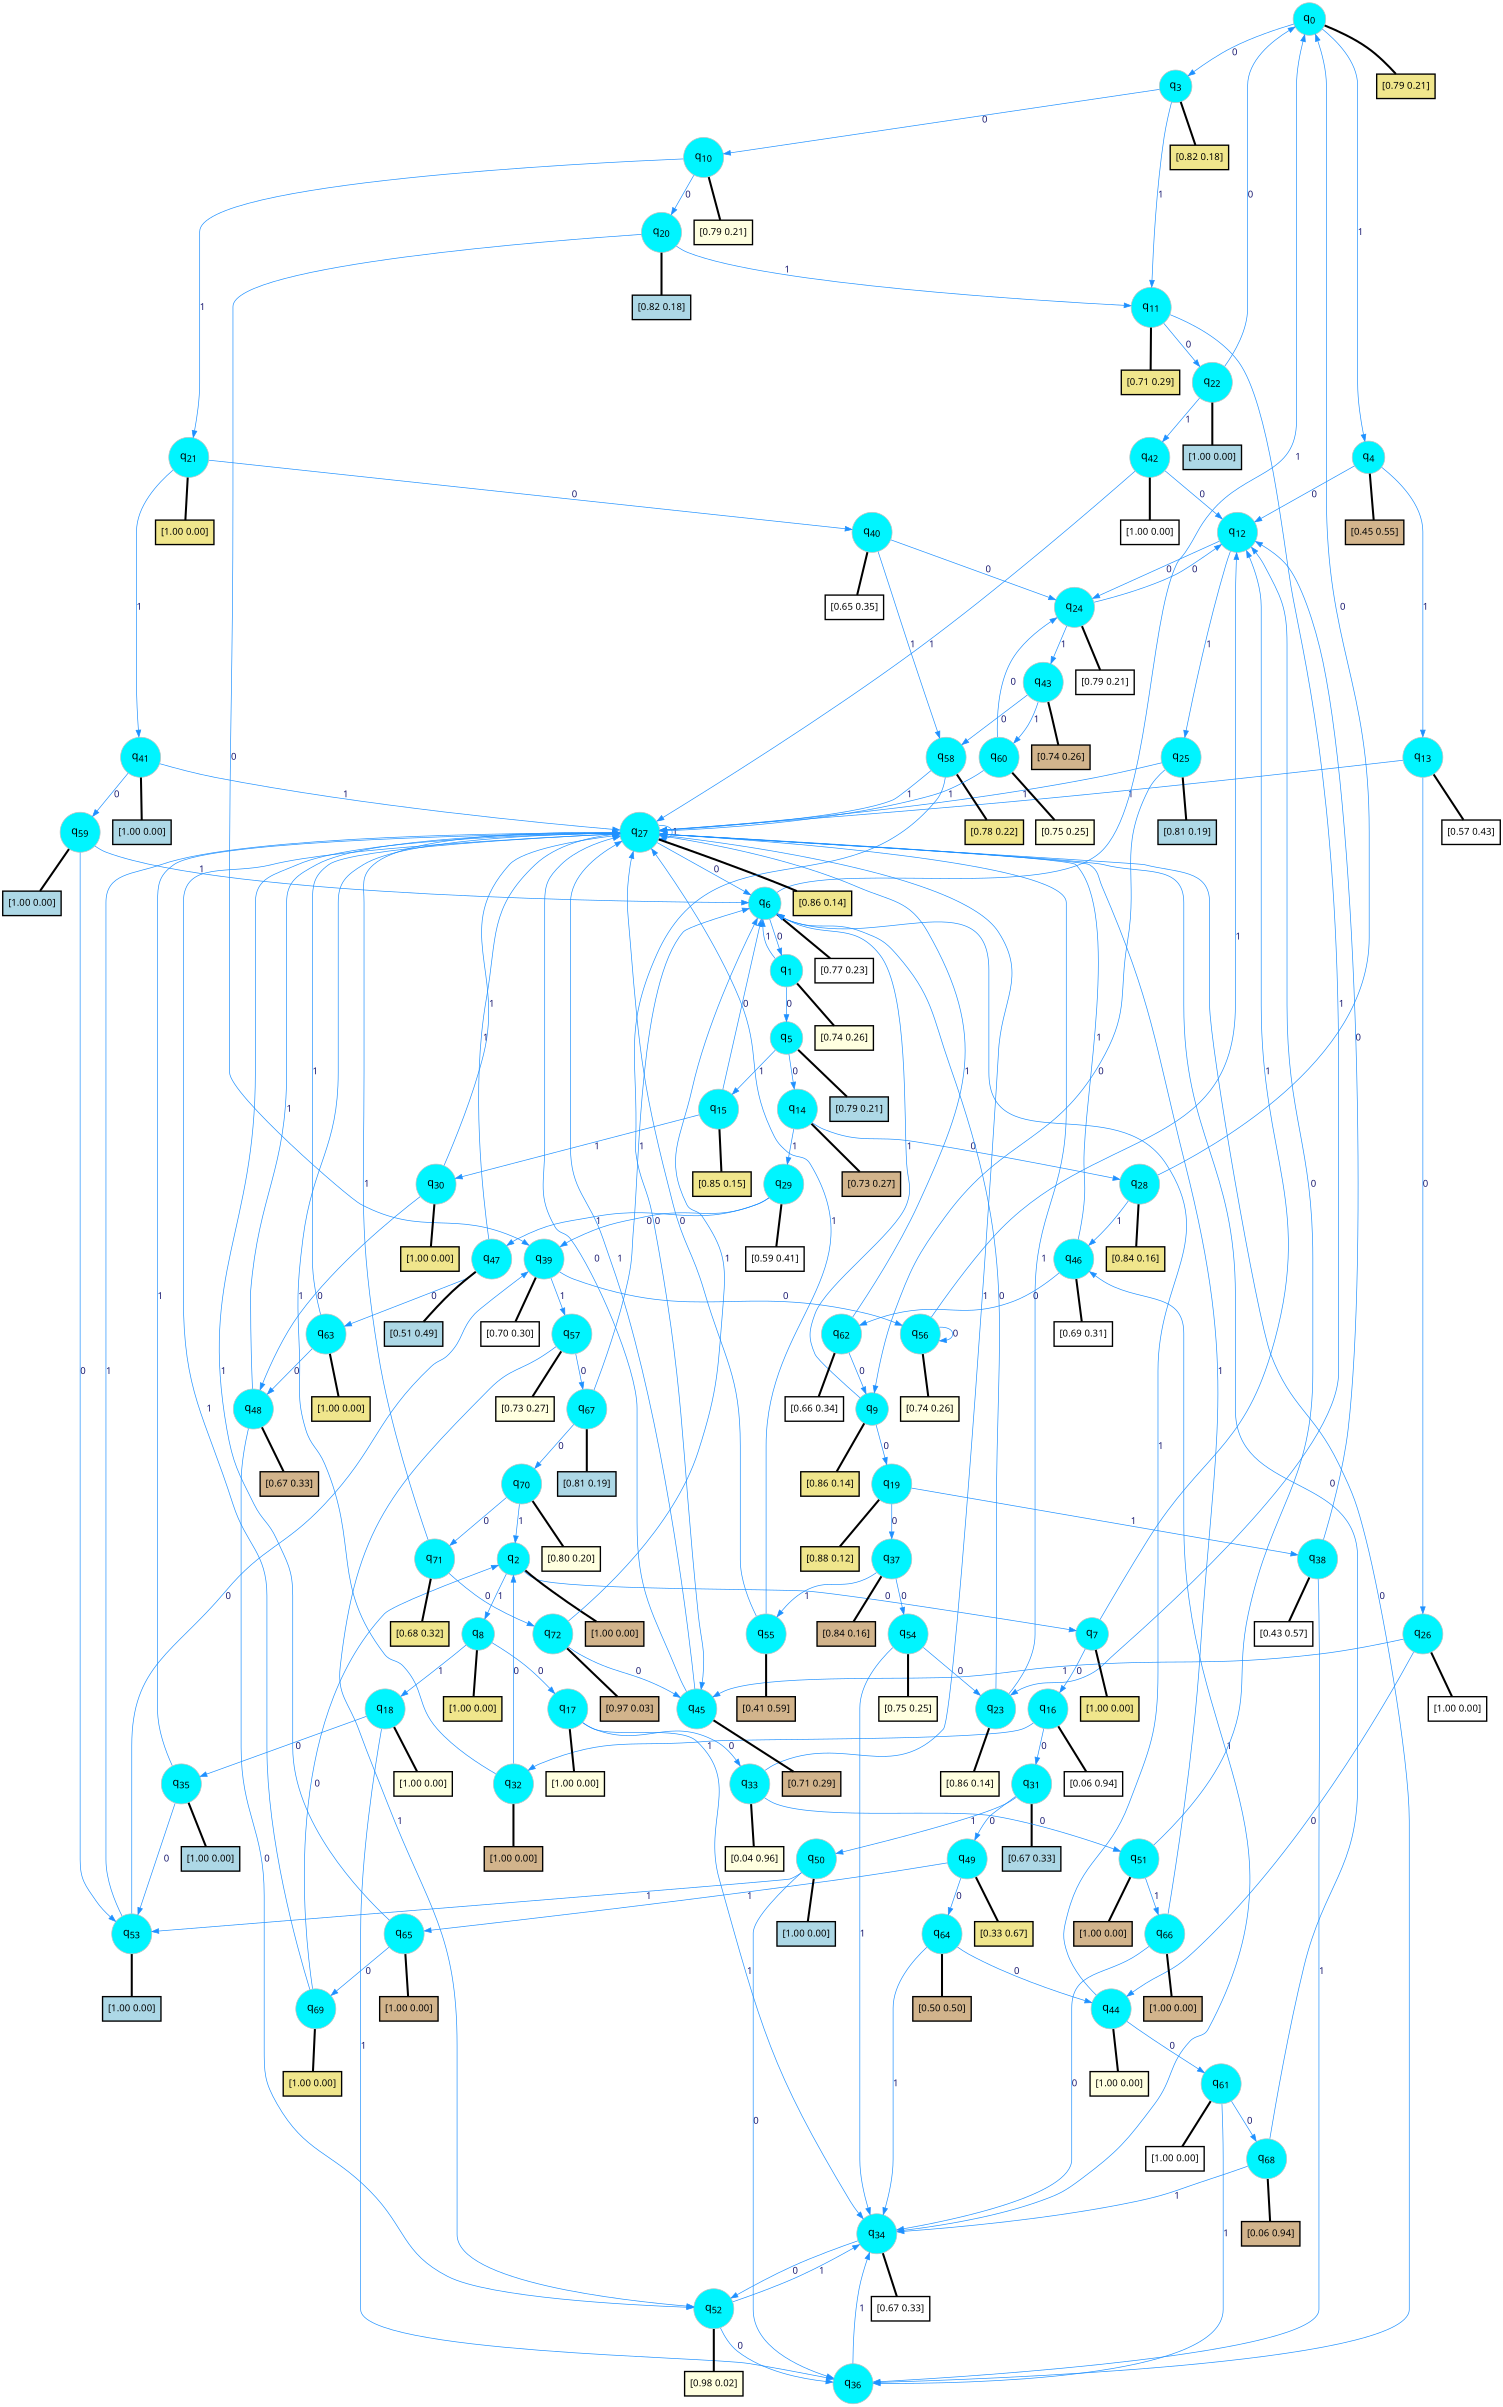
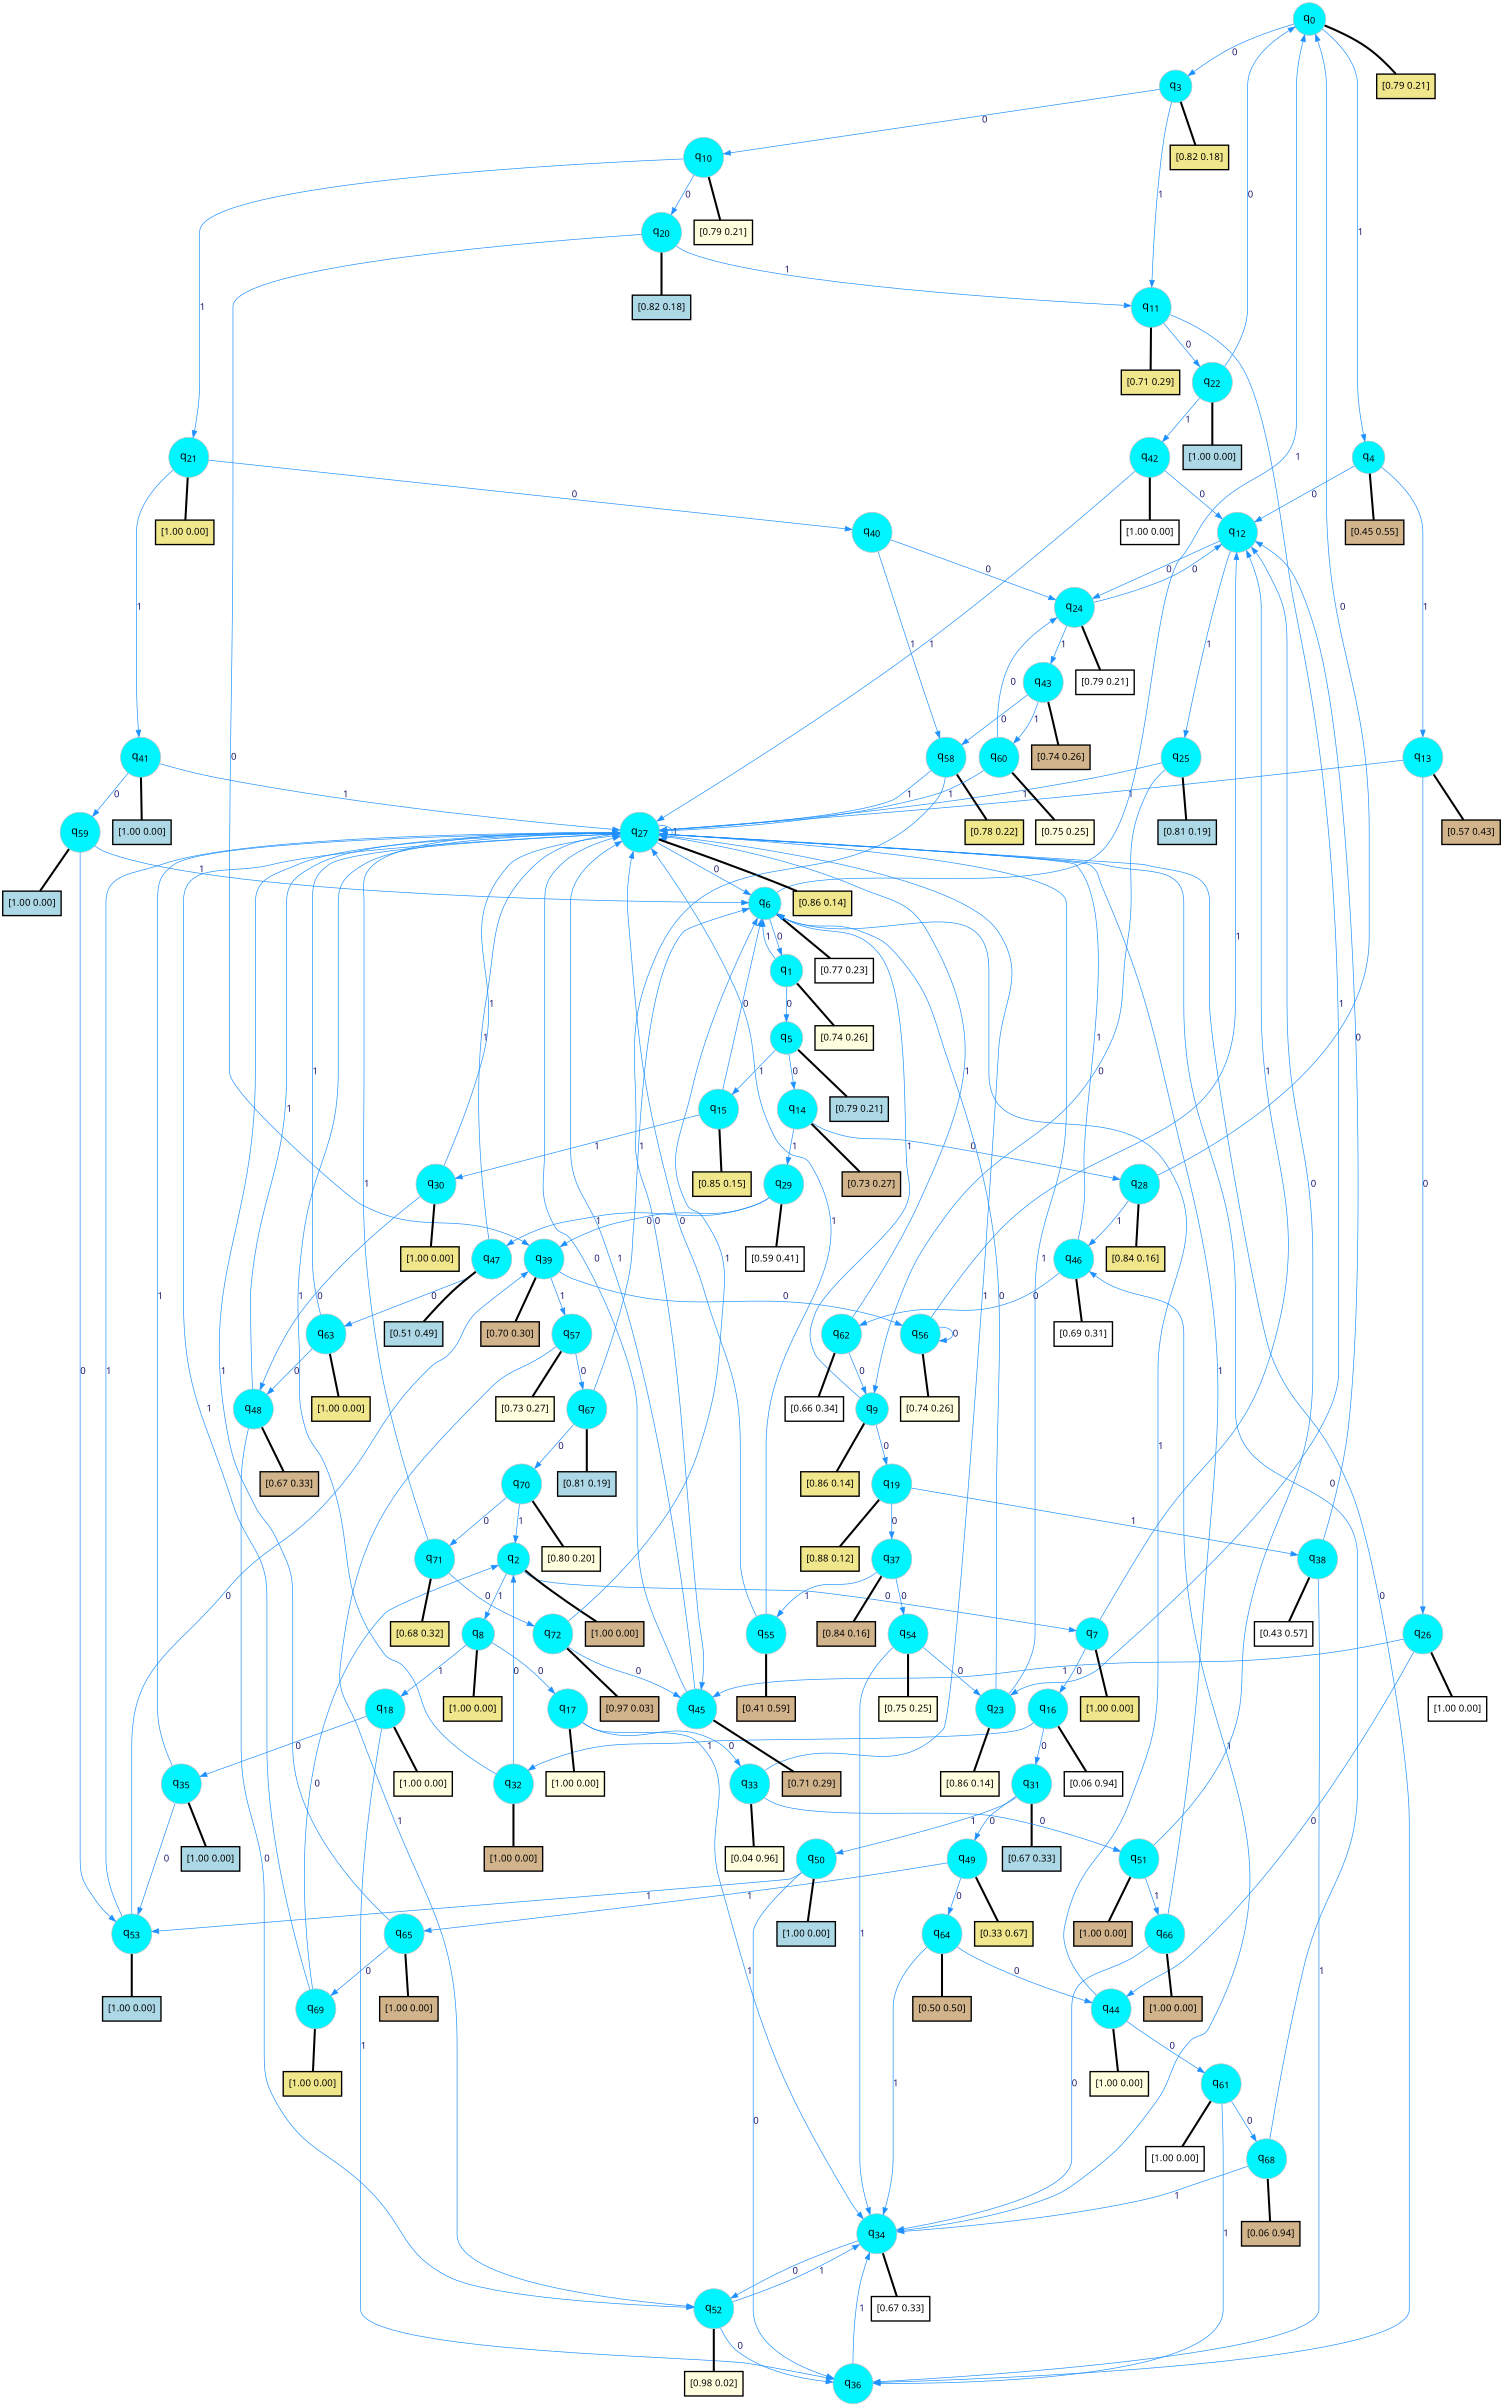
node "[0.65 0.35]": removed
node "[0.57 0.43]": fillcolor white -> tan
node "[0.70 0.30]": fillcolor white -> tan
